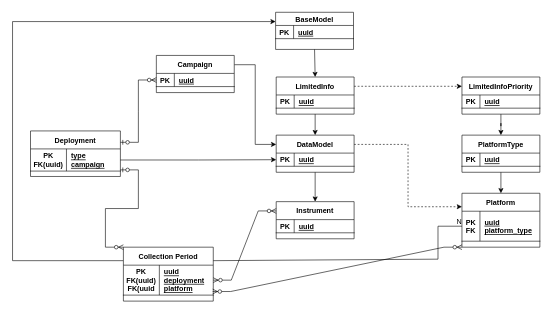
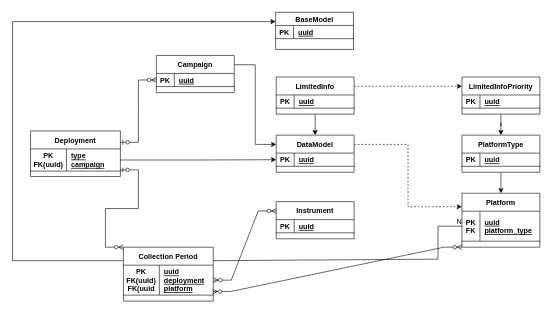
edge "BaseModel" -> "LimitedInfo": removed
edge "DataModel" -> "Instrument": removed
